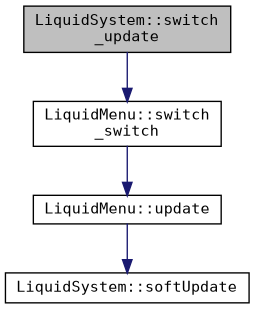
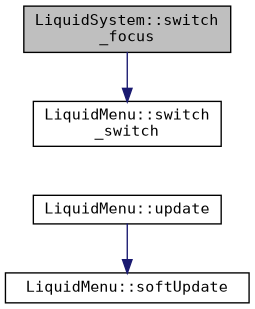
node "LiquidSystem::switch _update": label "LiquidSystem::switch _update" -> "LiquidSystem::switch _focus"
edge "LiquidMenu::switch _switch" -> "LiquidMenu::update": removed
node "LiquidSystem::softUpdate": label "LiquidSystem::softUpdate" -> "LiquidMenu::softUpdate"
